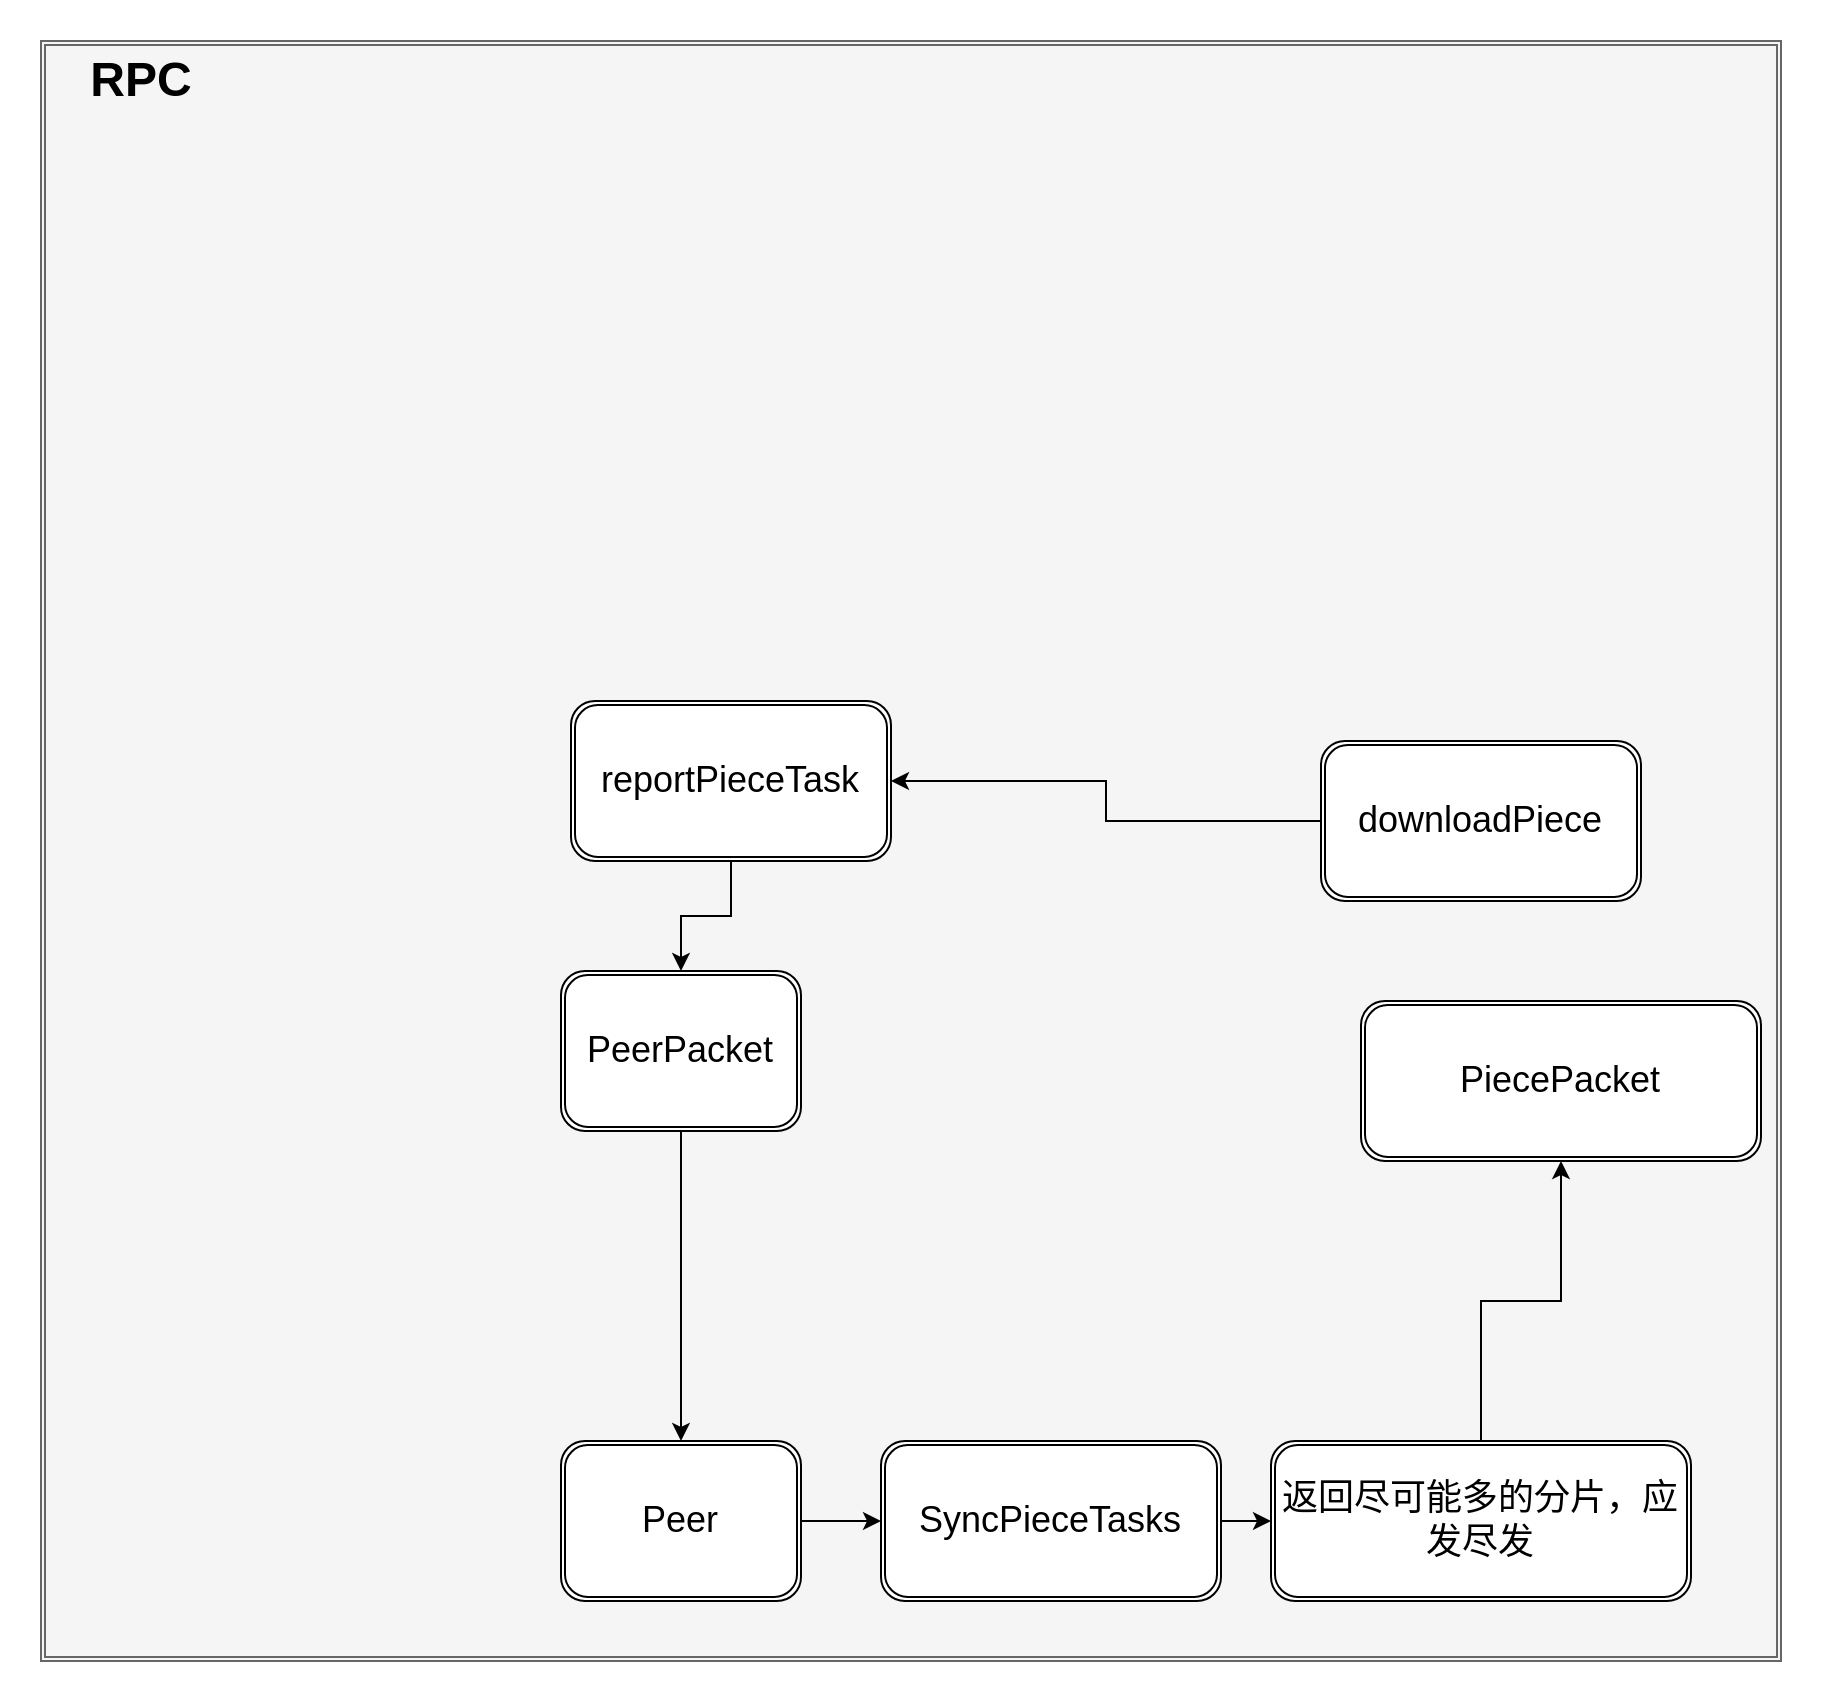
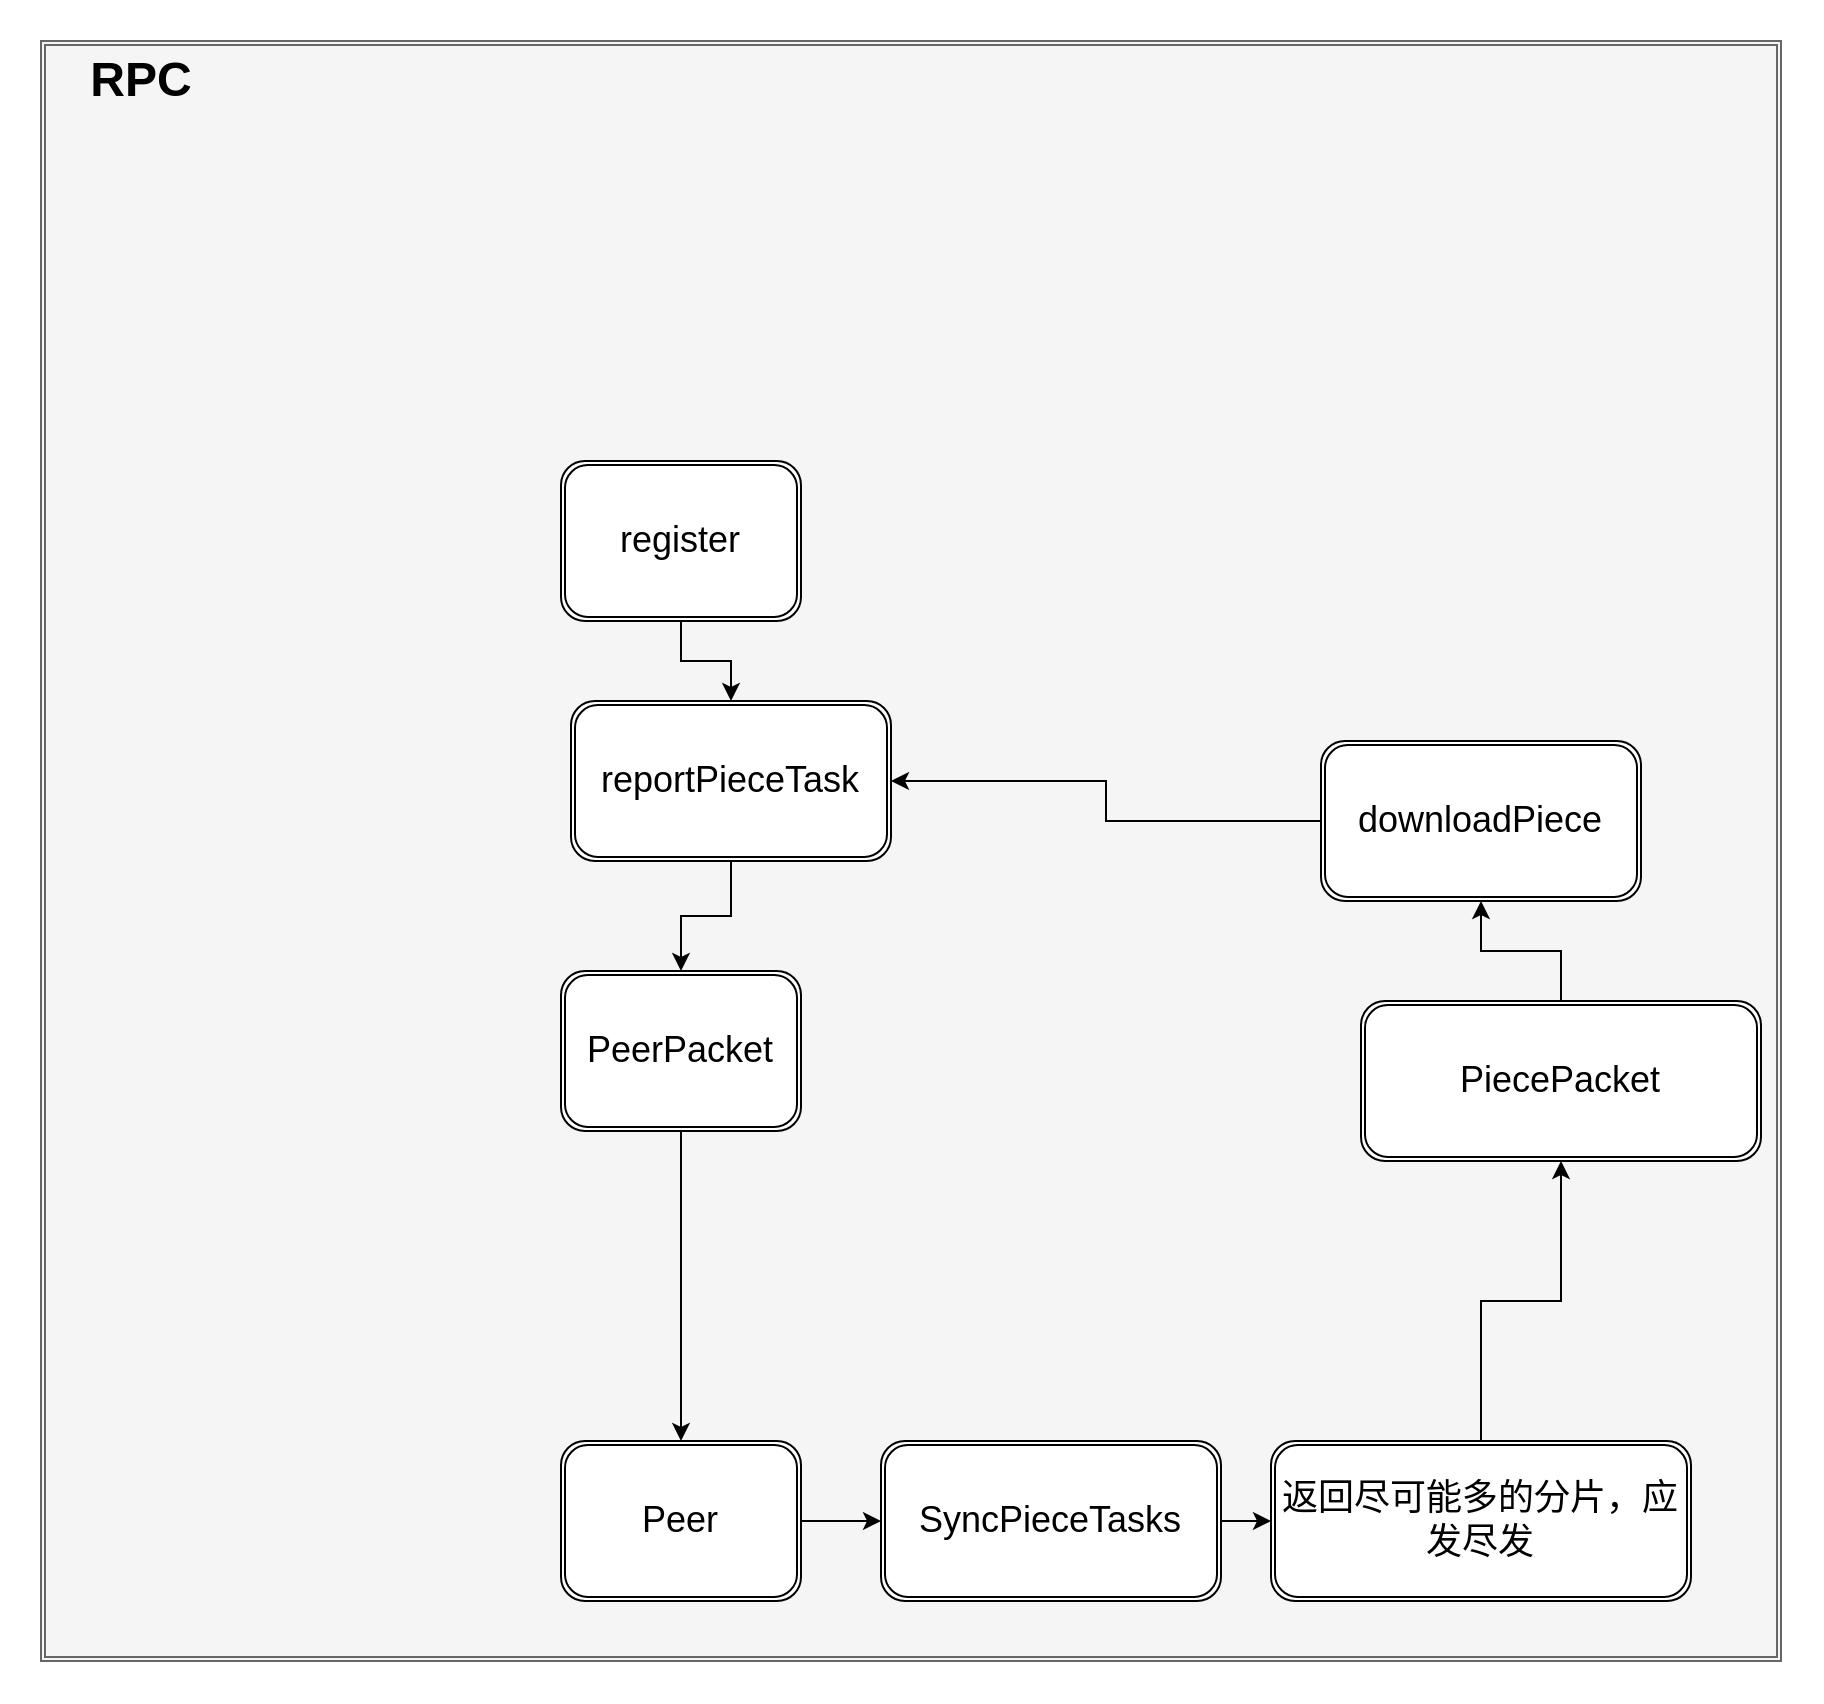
node "register": added
edge "register" -> "reportPieceTask": added
edge "PiecePacket" -> "downloadPiece": added
